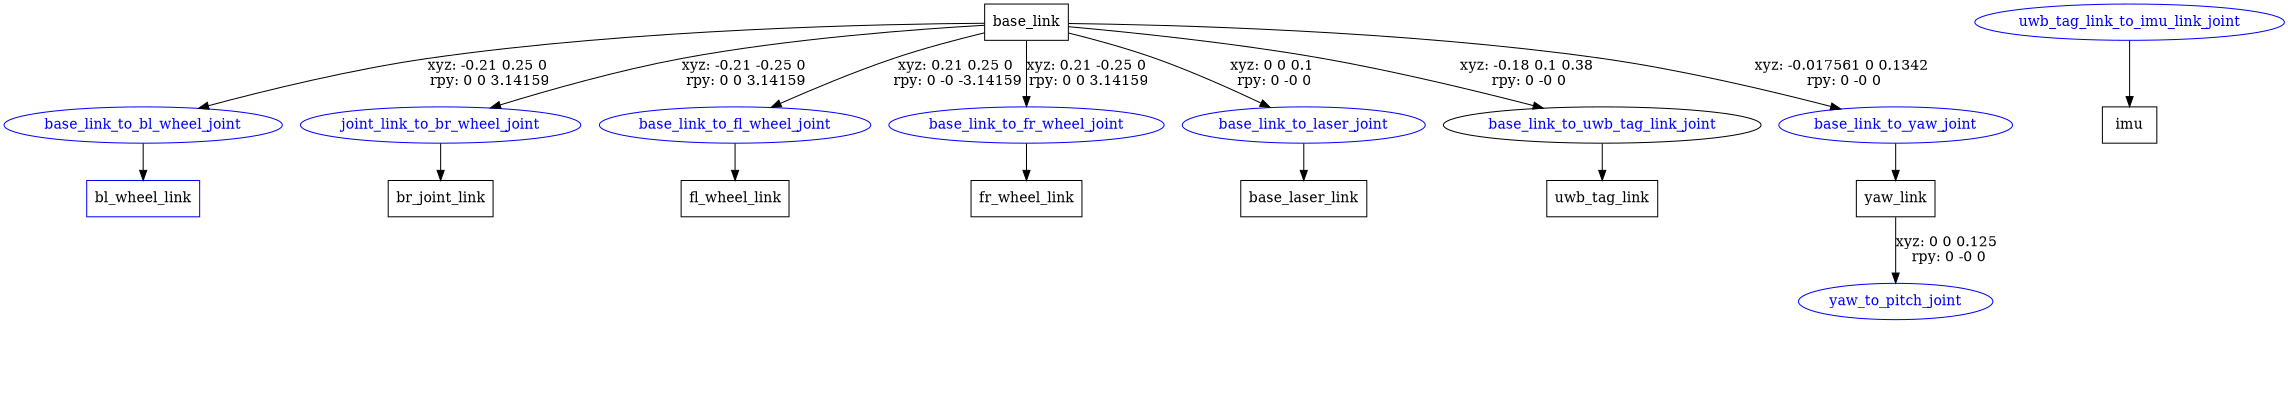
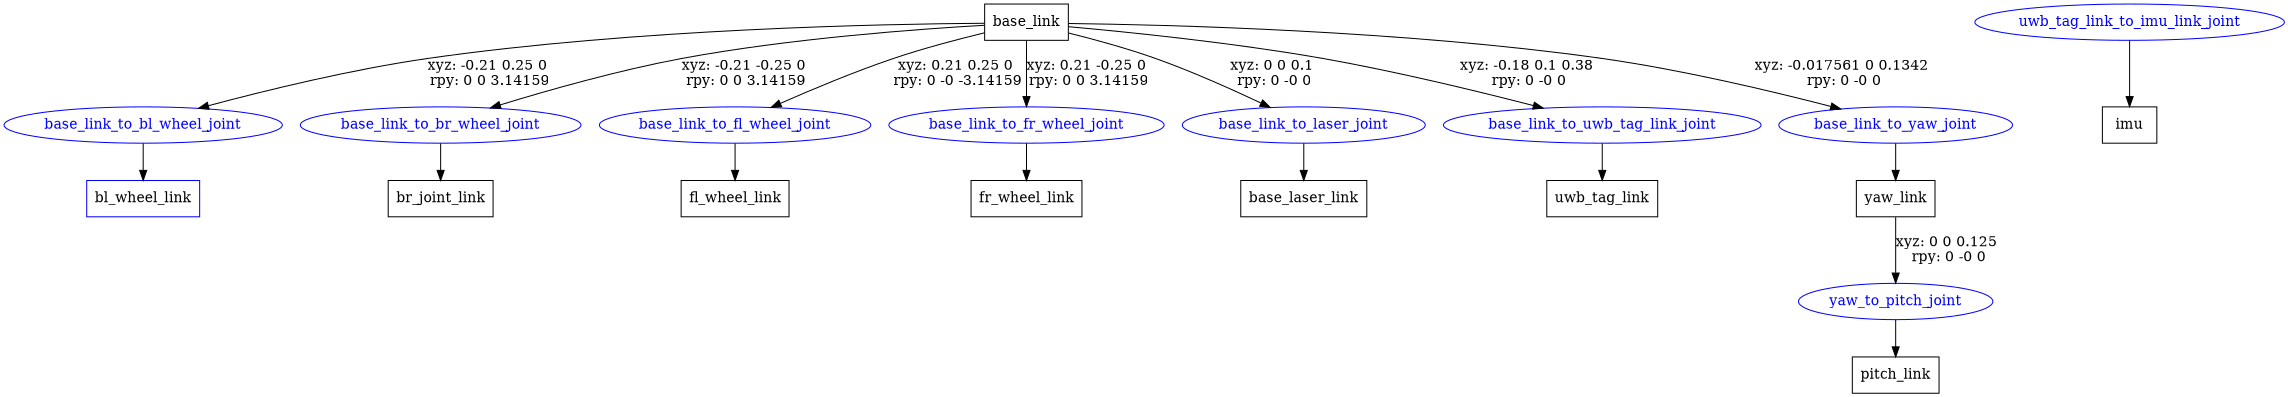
node "joint_link_to_br_wheel_joint": label "joint_link_to_br_wheel_joint" -> "base_link_to_br_wheel_joint"
node "base_link_to_uwb_tag_link_joint": color black -> blue
node "pitch_link": added
